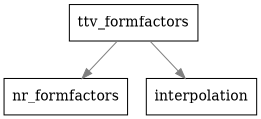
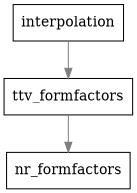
edge "ttv_formfactors" -> "interpolation": reversed
